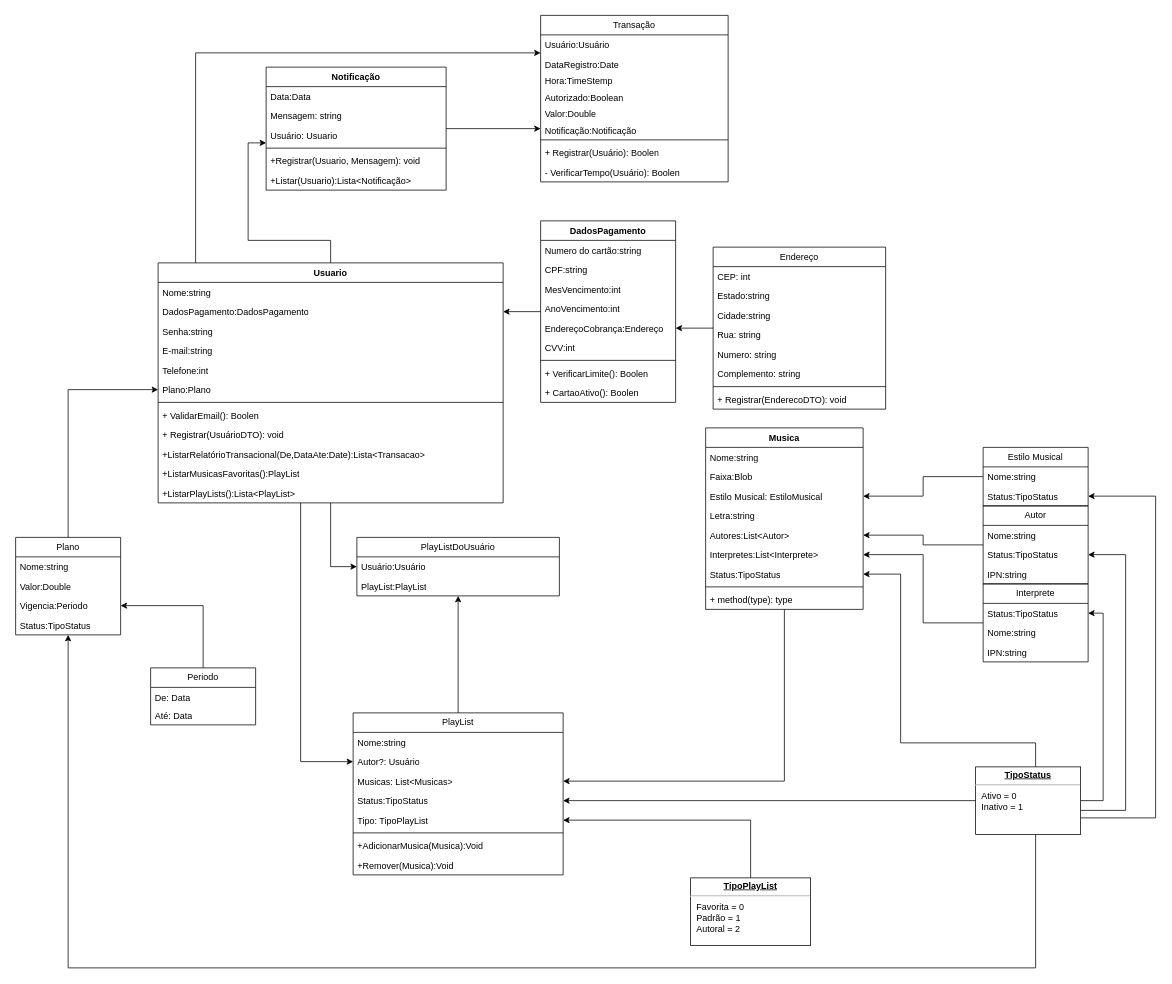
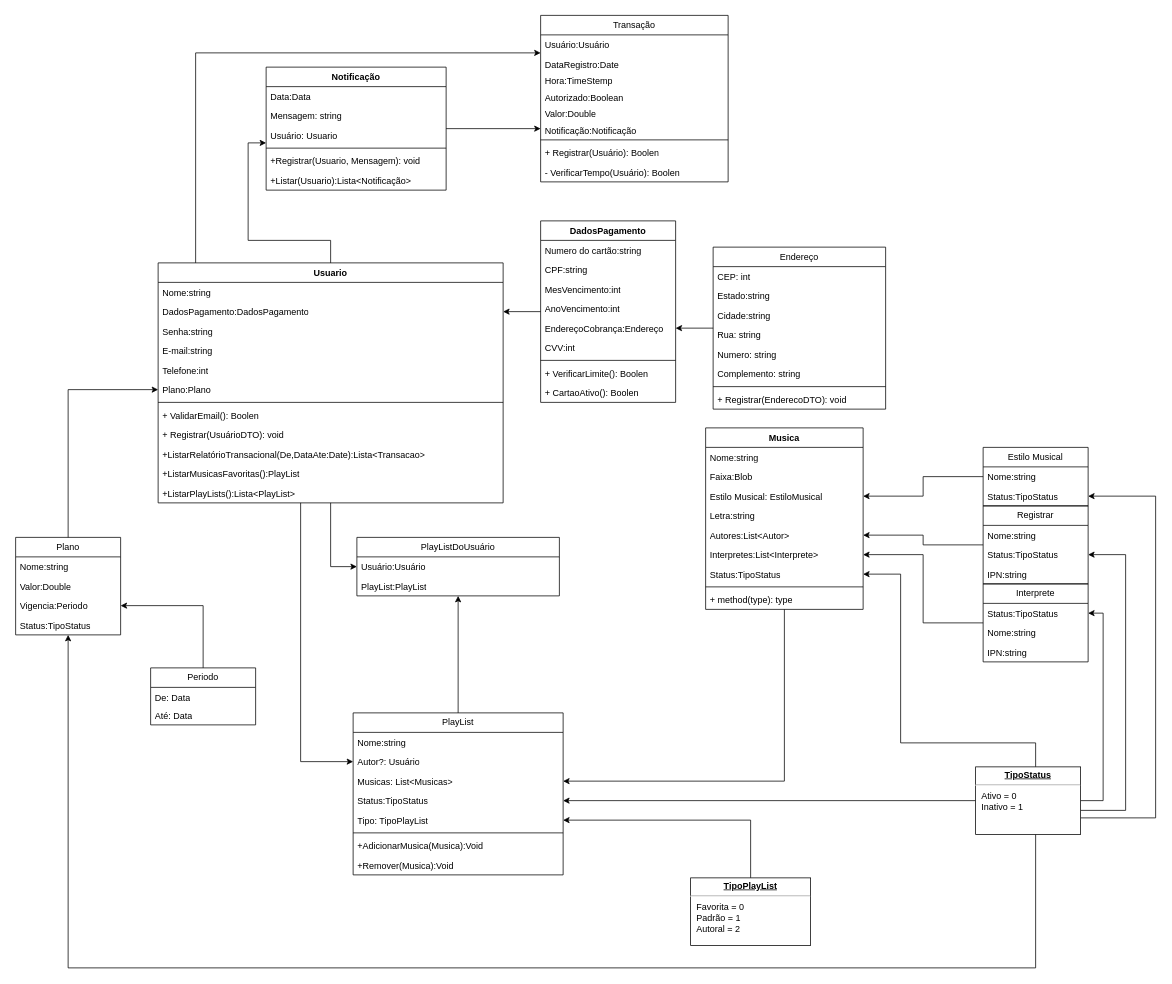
node "Autor": label "Autor" -> "Registrar"
